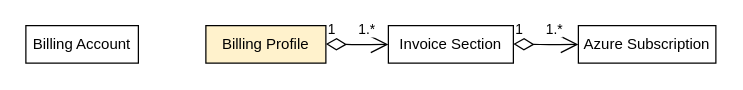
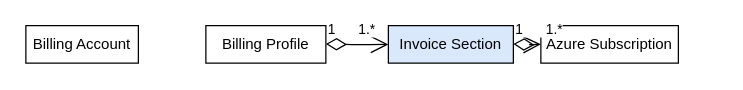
node "Billing Profile": fillcolor #fff2cc -> #ffffff
node "Invoice Section": fillcolor #ffffff -> #dae8fc
node "Azure Subscription": moved (647, 44) -> (609, 44)
